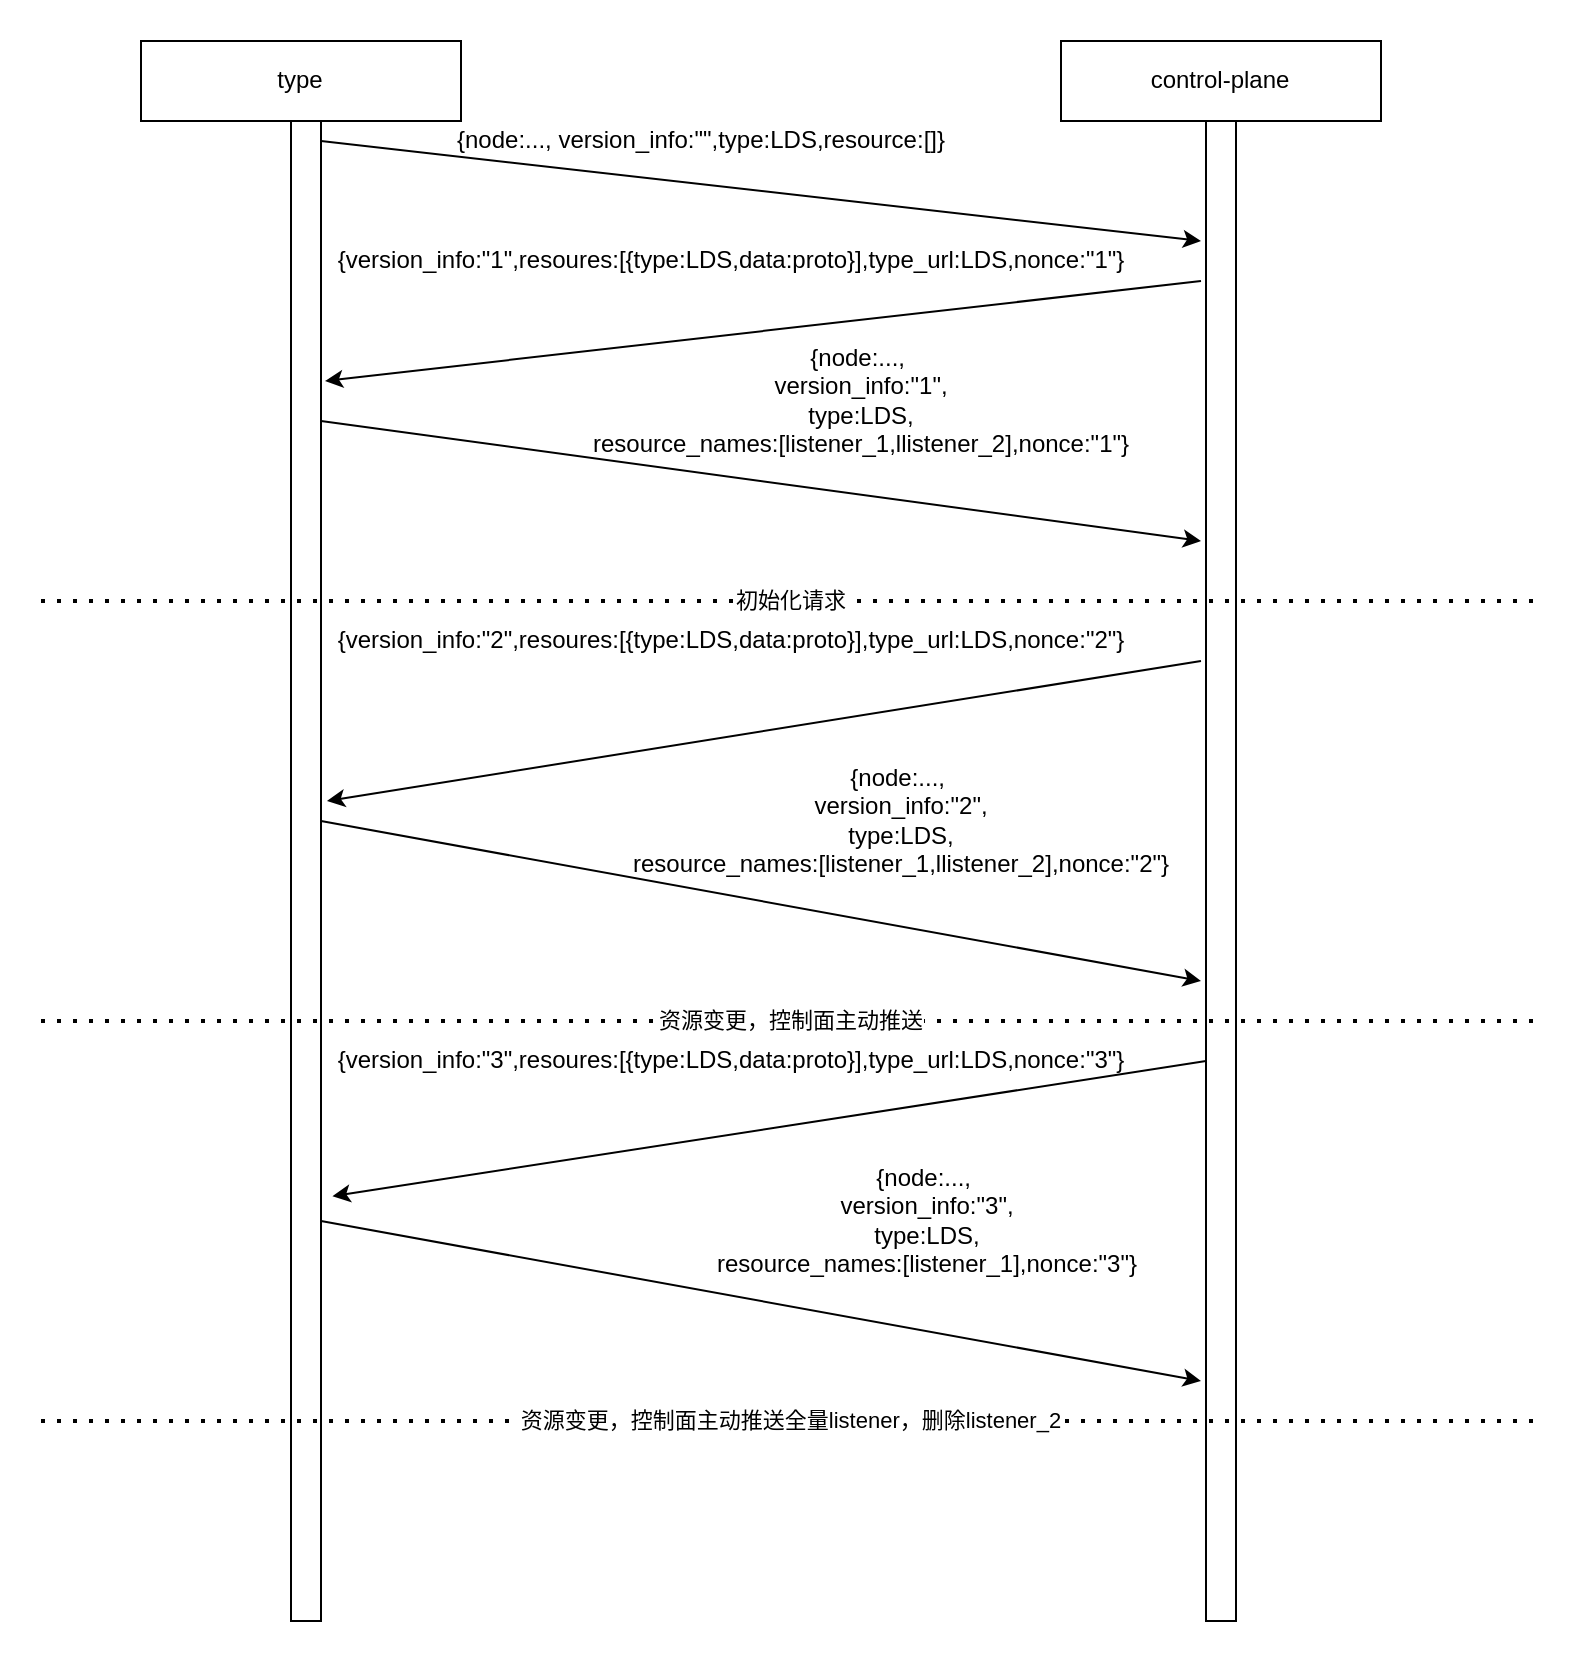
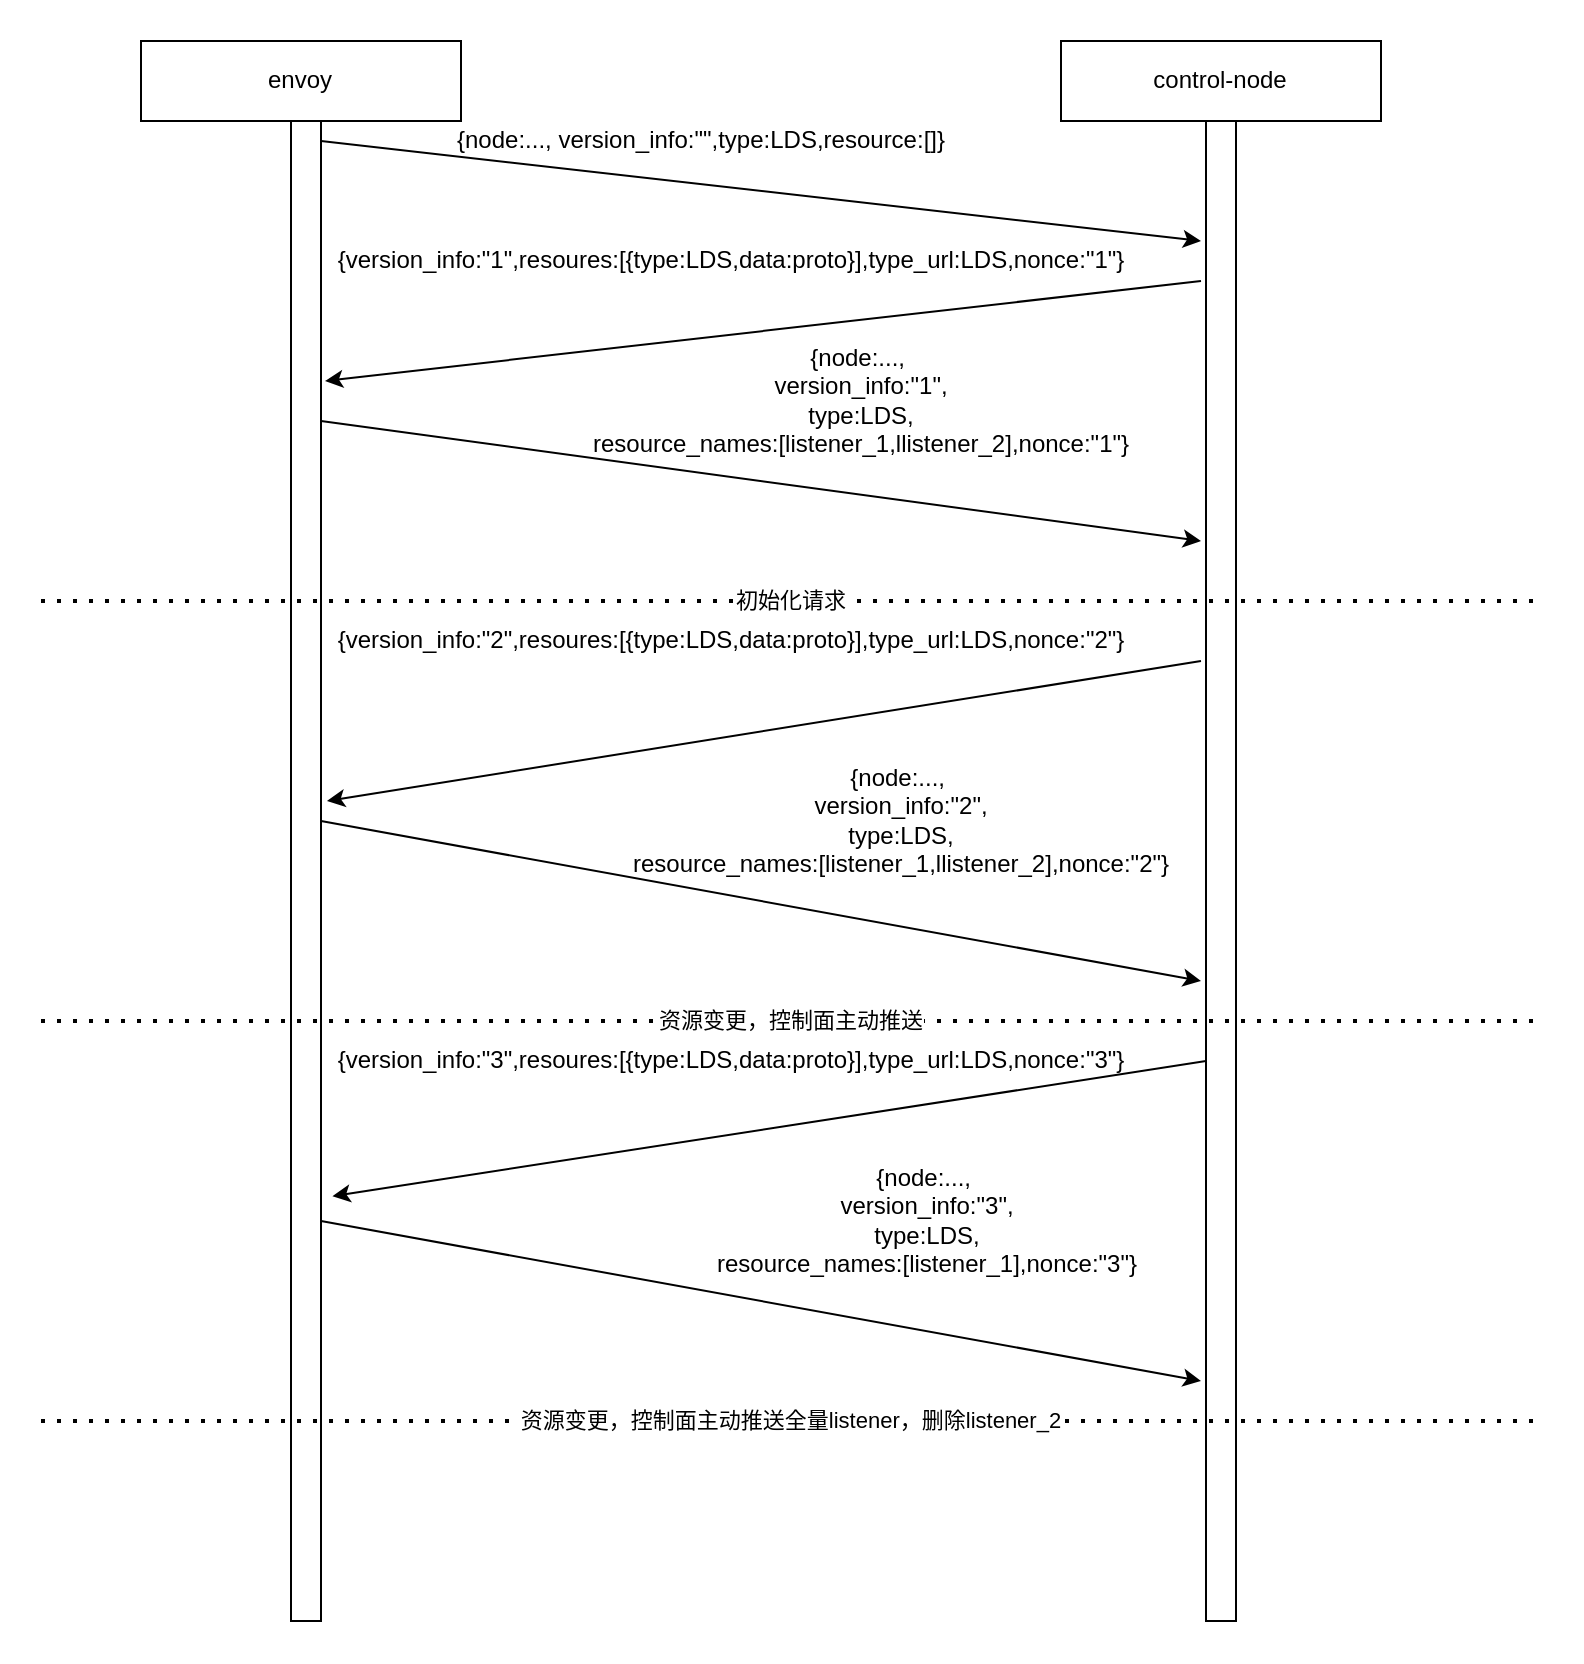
node "type": label "type" -> "envoy"
node "control-plane": label "control-plane" -> "control-node"
